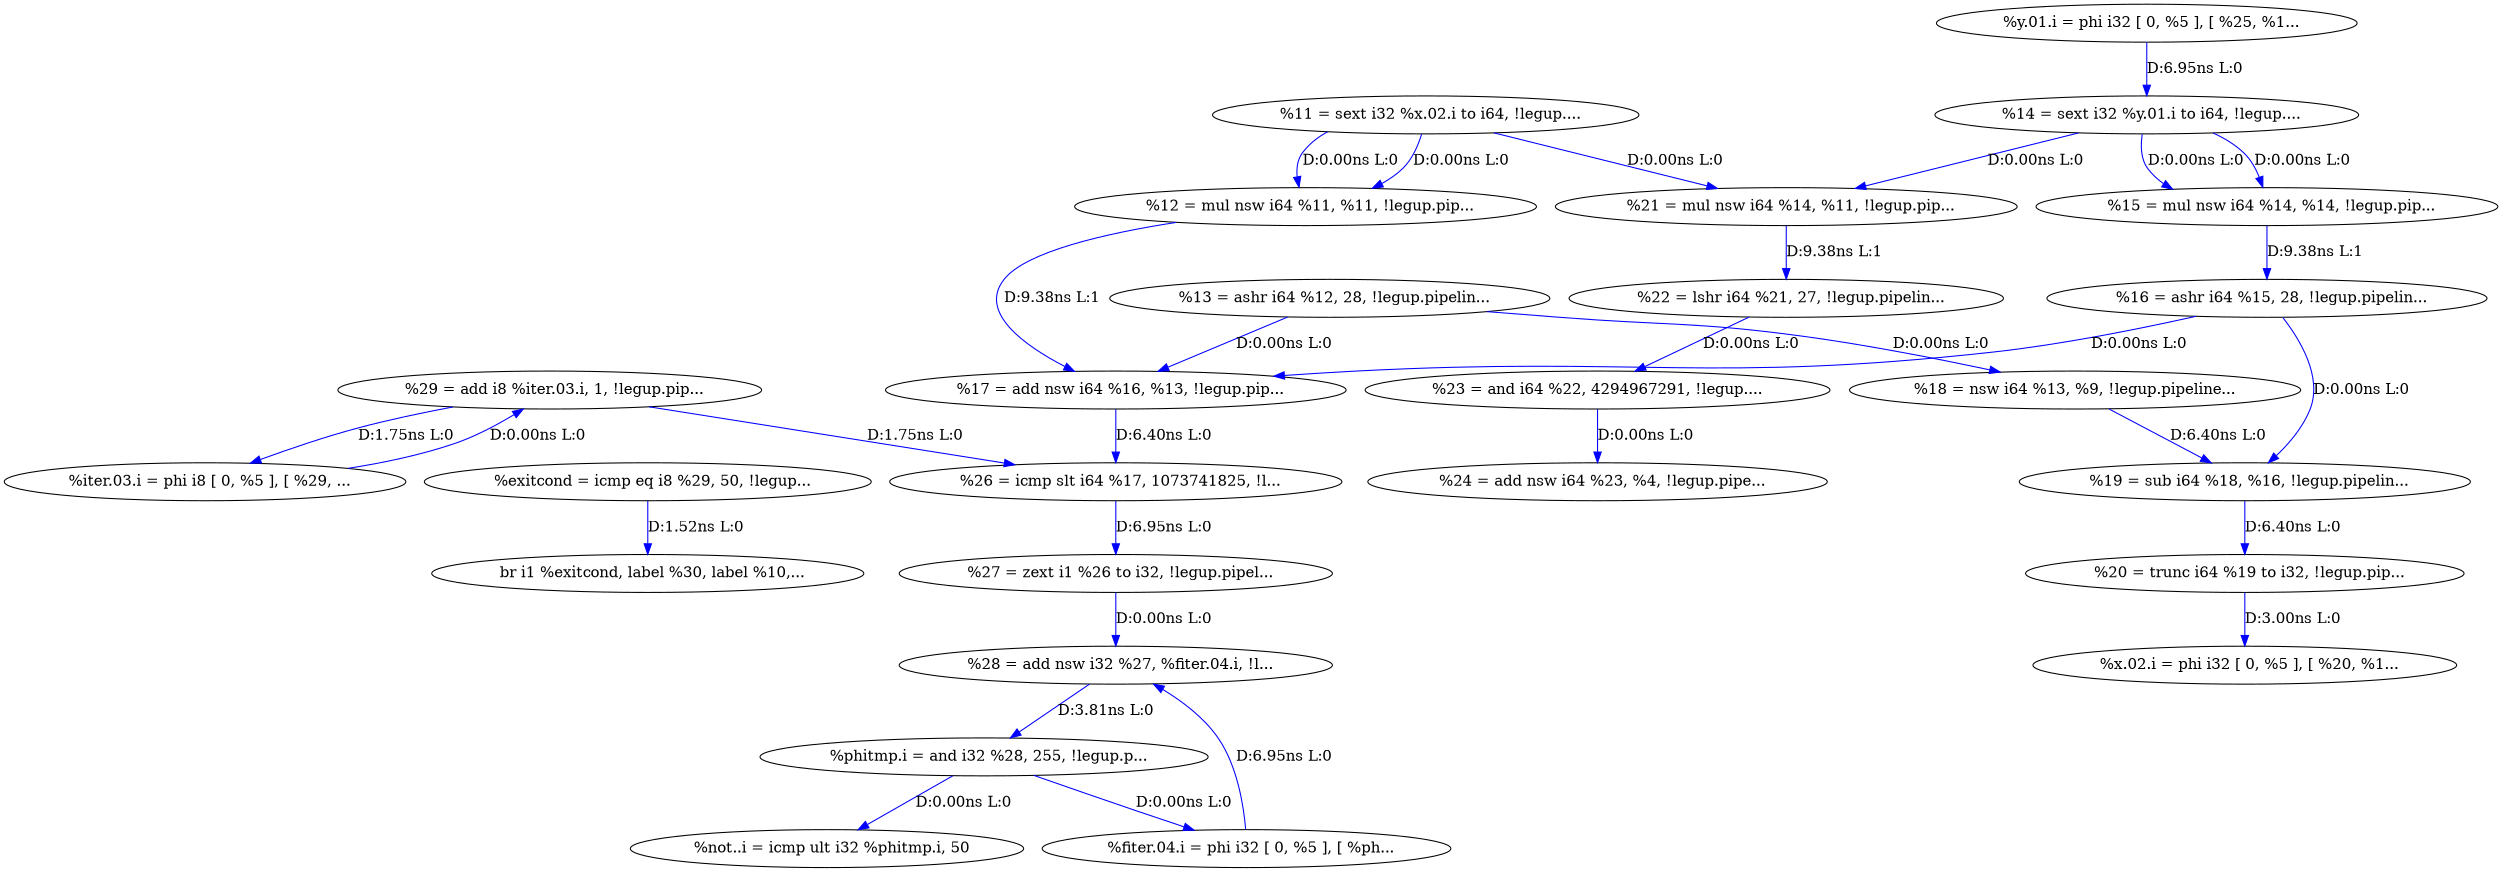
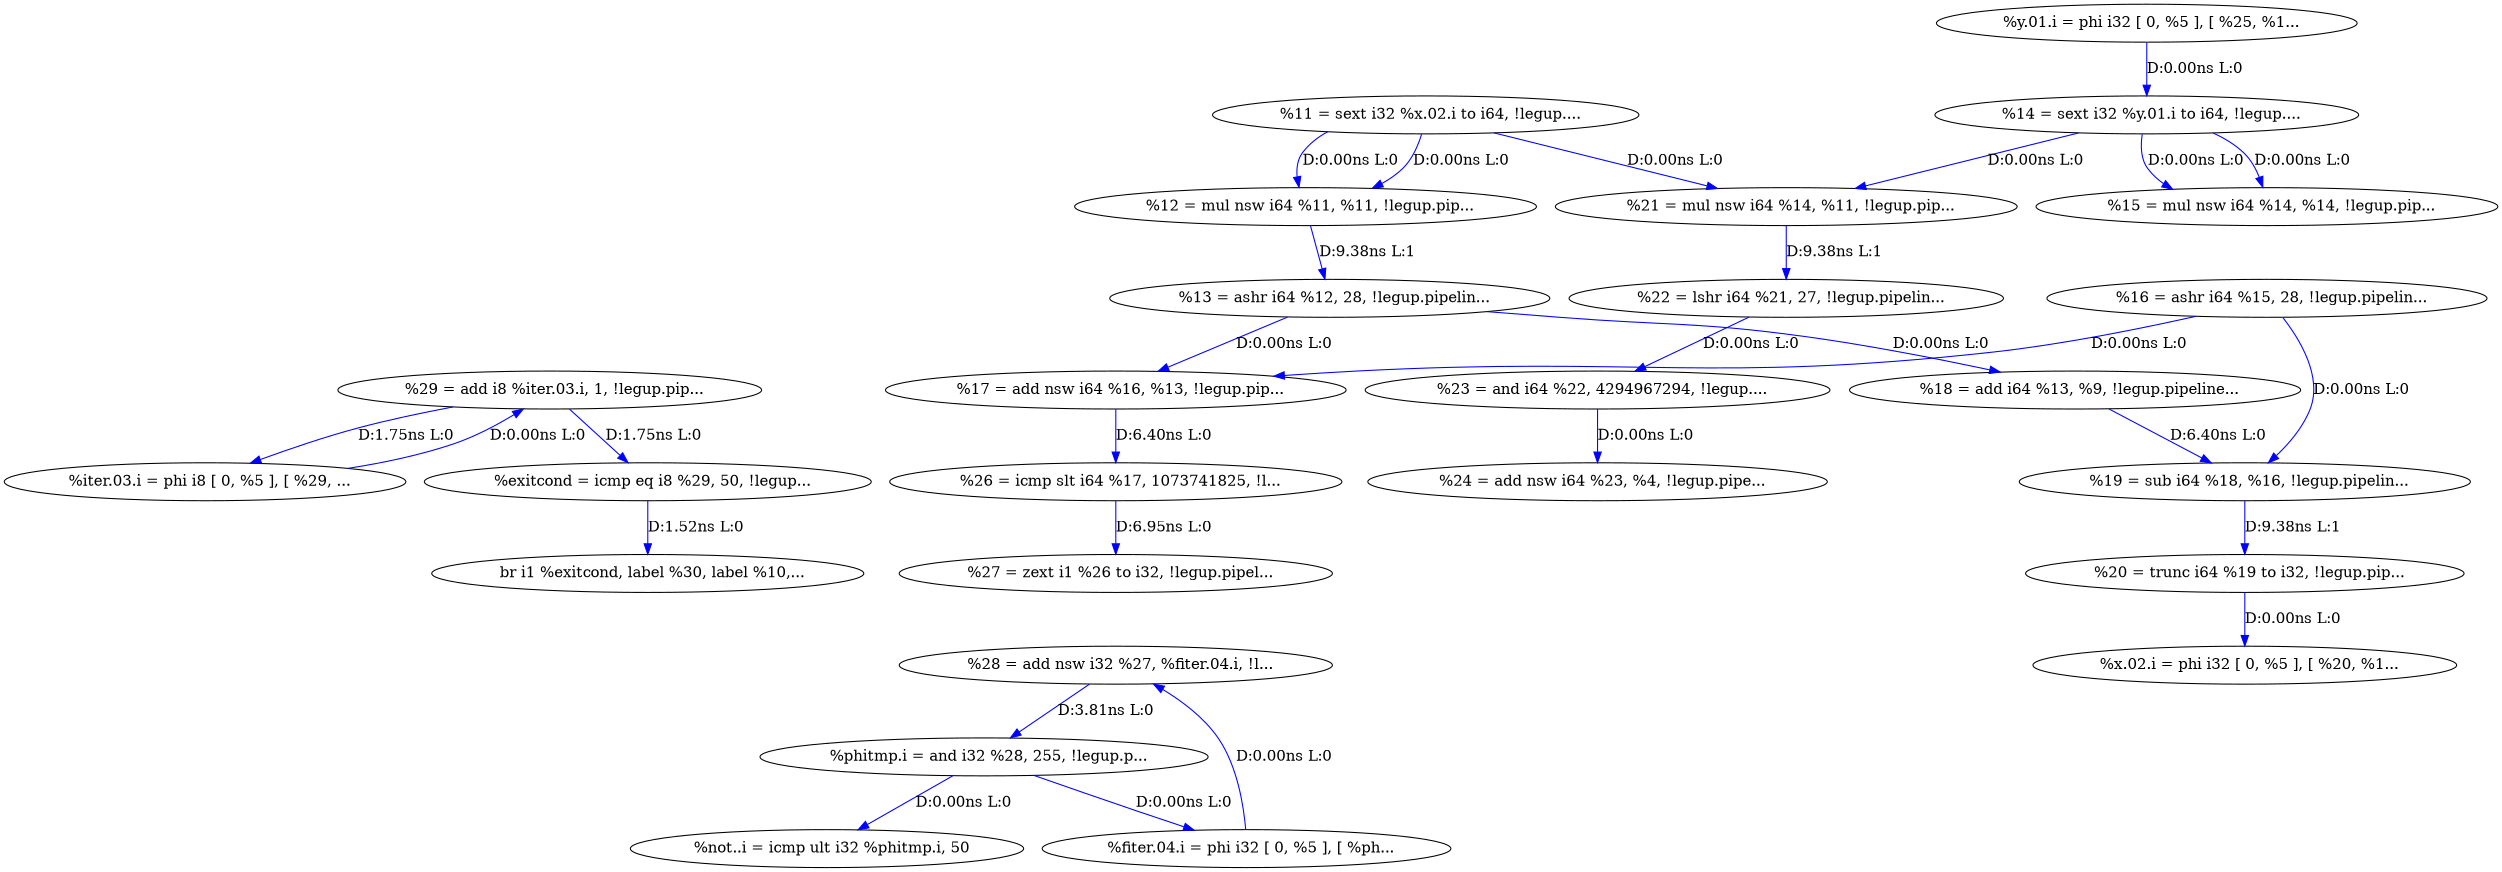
edge "%y.01.i = phi i32 [ 0, %5 ], [ %25, %1..." -> "%14 = sext i32 %y.01.i to i64, !legup....": label "D:6.95ns L:0" -> "D:0.00ns L:0"
edge "%15 = mul nsw i64 %14, %14, !legup.pip..." -> "%16 = ashr i64 %15, 28, !legup.pipelin...": removed, label "D:9.38ns L:1"
edge "%12 = mul nsw i64 %11, %11, !legup.pip..." -> "%17 = add nsw i64 %16, %13, !legup.pip...": now "%12 = mul nsw i64 %11, %11, !legup.pip..." -> "%13 = ashr i64 %12, 28, !legup.pipelin..."
node "%23 = and i64 %22, 4294967291, !legup....": label "%23 = and i64 %22, 4294967291, !legup...." -> "%23 = and i64 %22, 4294967294, !legup...."
node "%18 = nsw i64 %13, %9, !legup.pipeline...": label "%18 = nsw i64 %13, %9, !legup.pipeline..." -> "%18 = add i64 %13, %9, !legup.pipeline..."
edge "%29 = add i8 %iter.03.i, 1, !legup.pip..." -> "%26 = icmp slt i64 %17, 1073741825, !l...": now "%29 = add i8 %iter.03.i, 1, !legup.pip..." -> "%exitcond = icmp eq i8 %29, 50, !legup..."
edge "%19 = sub i64 %18, %16, !legup.pipelin..." -> "%20 = trunc i64 %19 to i32, !legup.pip...": label "D:6.40ns L:0" -> "D:9.38ns L:1"
edge "%27 = zext i1 %26 to i32, !legup.pipel..." -> "%28 = add nsw i32 %27, %fiter.04.i, !l...": removed, label "D:0.00ns L:0"
edge "%20 = trunc i64 %19 to i32, !legup.pip..." -> "%x.02.i = phi i32 [ 0, %5 ], [ %20, %1...": label "D:3.00ns L:0" -> "D:0.00ns L:0"
edge "%fiter.04.i = phi i32 [ 0, %5 ], [ %ph..." -> "%28 = add nsw i32 %27, %fiter.04.i, !l...": label "D:6.95ns L:0" -> "D:0.00ns L:0"
